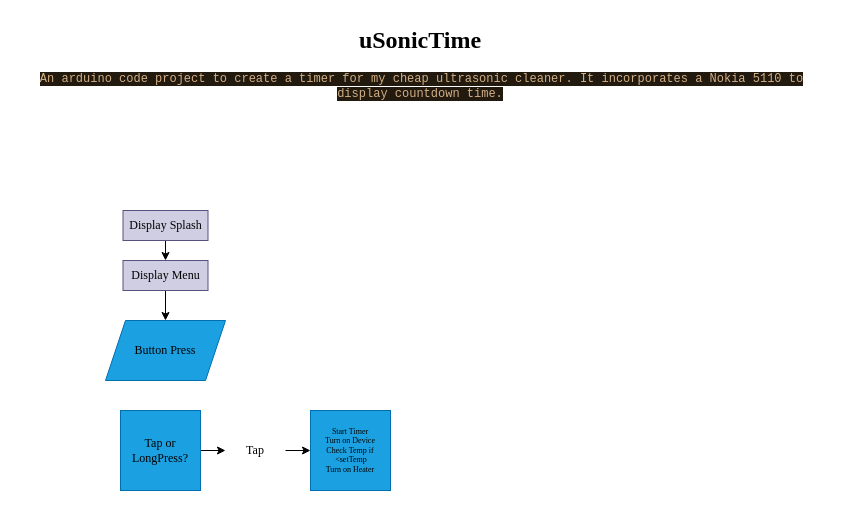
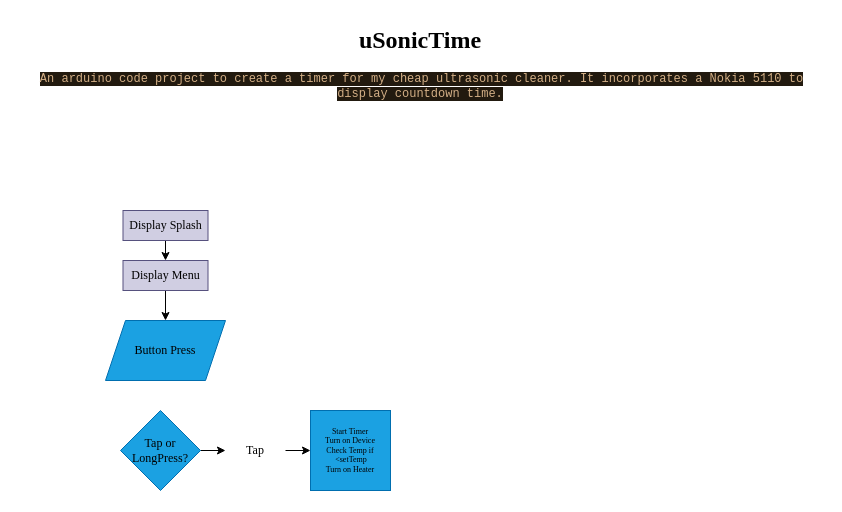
node "Tap or LongPress?": shape rectangle -> diamond
